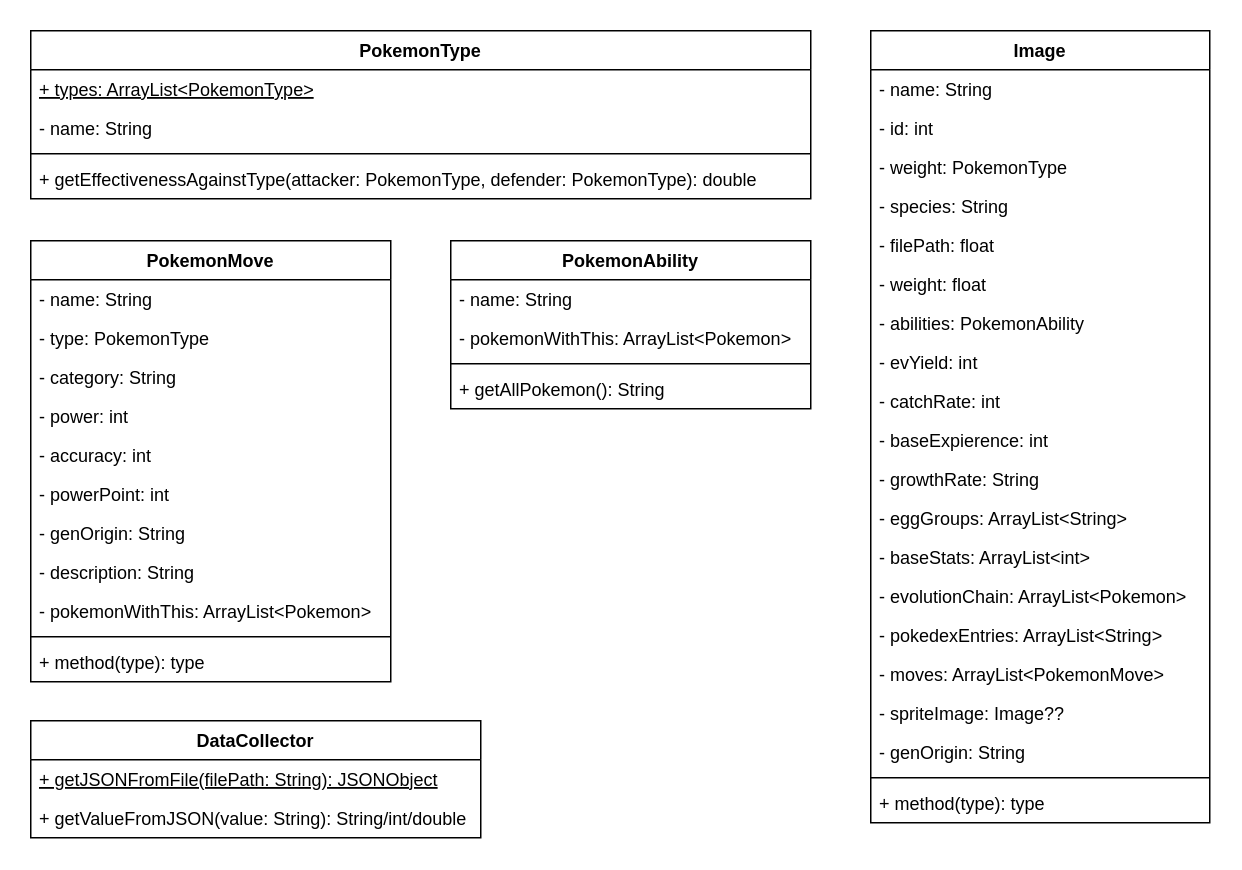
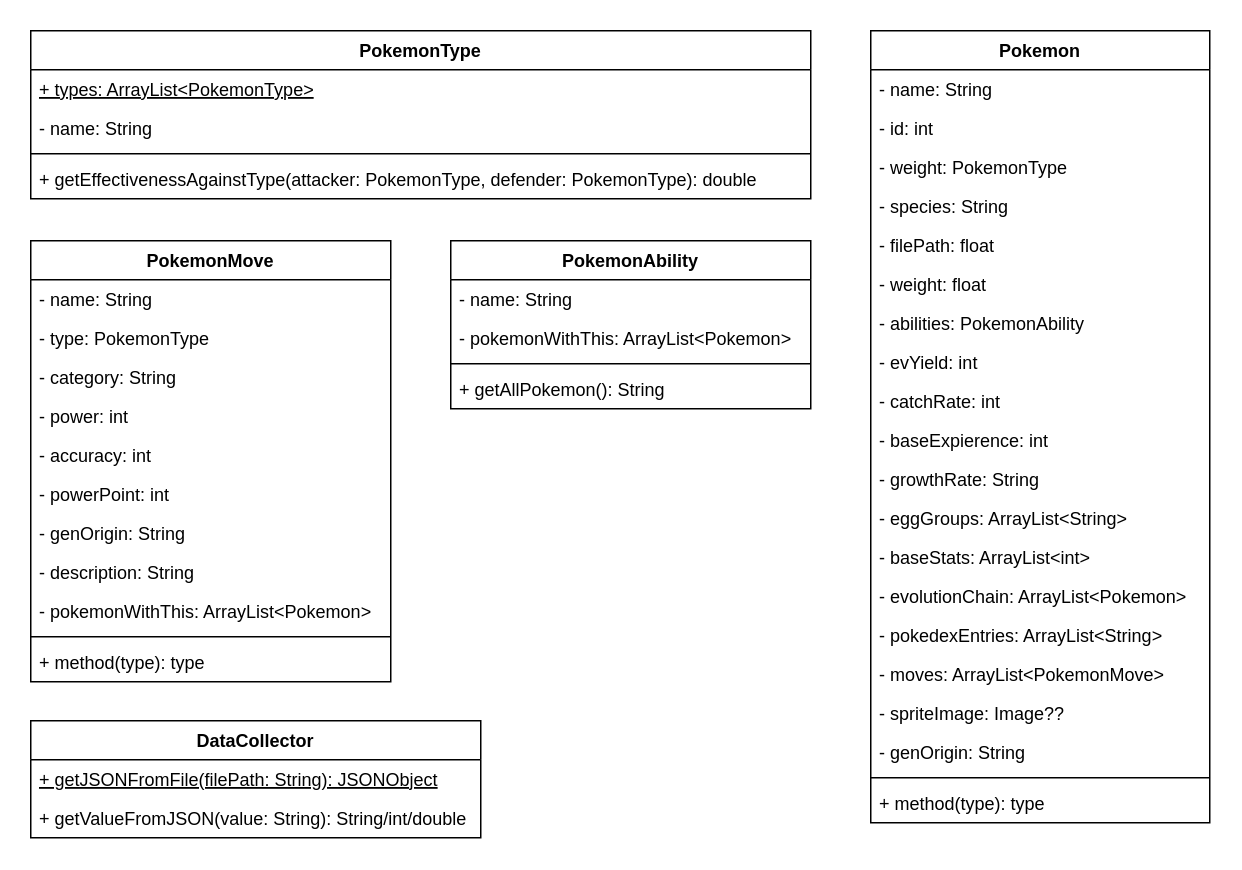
node "Image": label "Image" -> "Pokemon"
